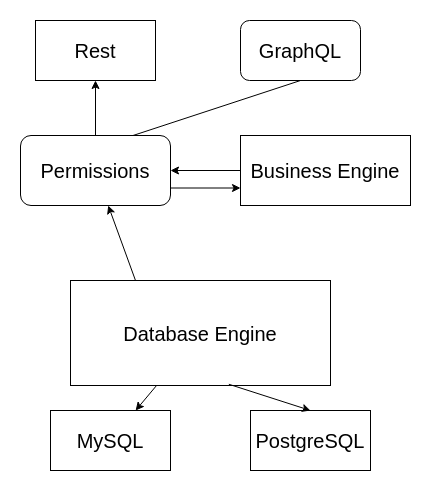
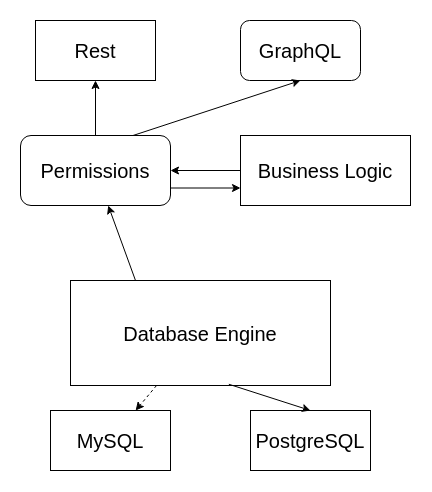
edge "GraphQL" -- "Permissions": arrowhead none -> classic
node "Business Engine": label "Business Engine" -> "Business Logic"
edge "Database Engine" -> "MySQL": style solid -> dashed
